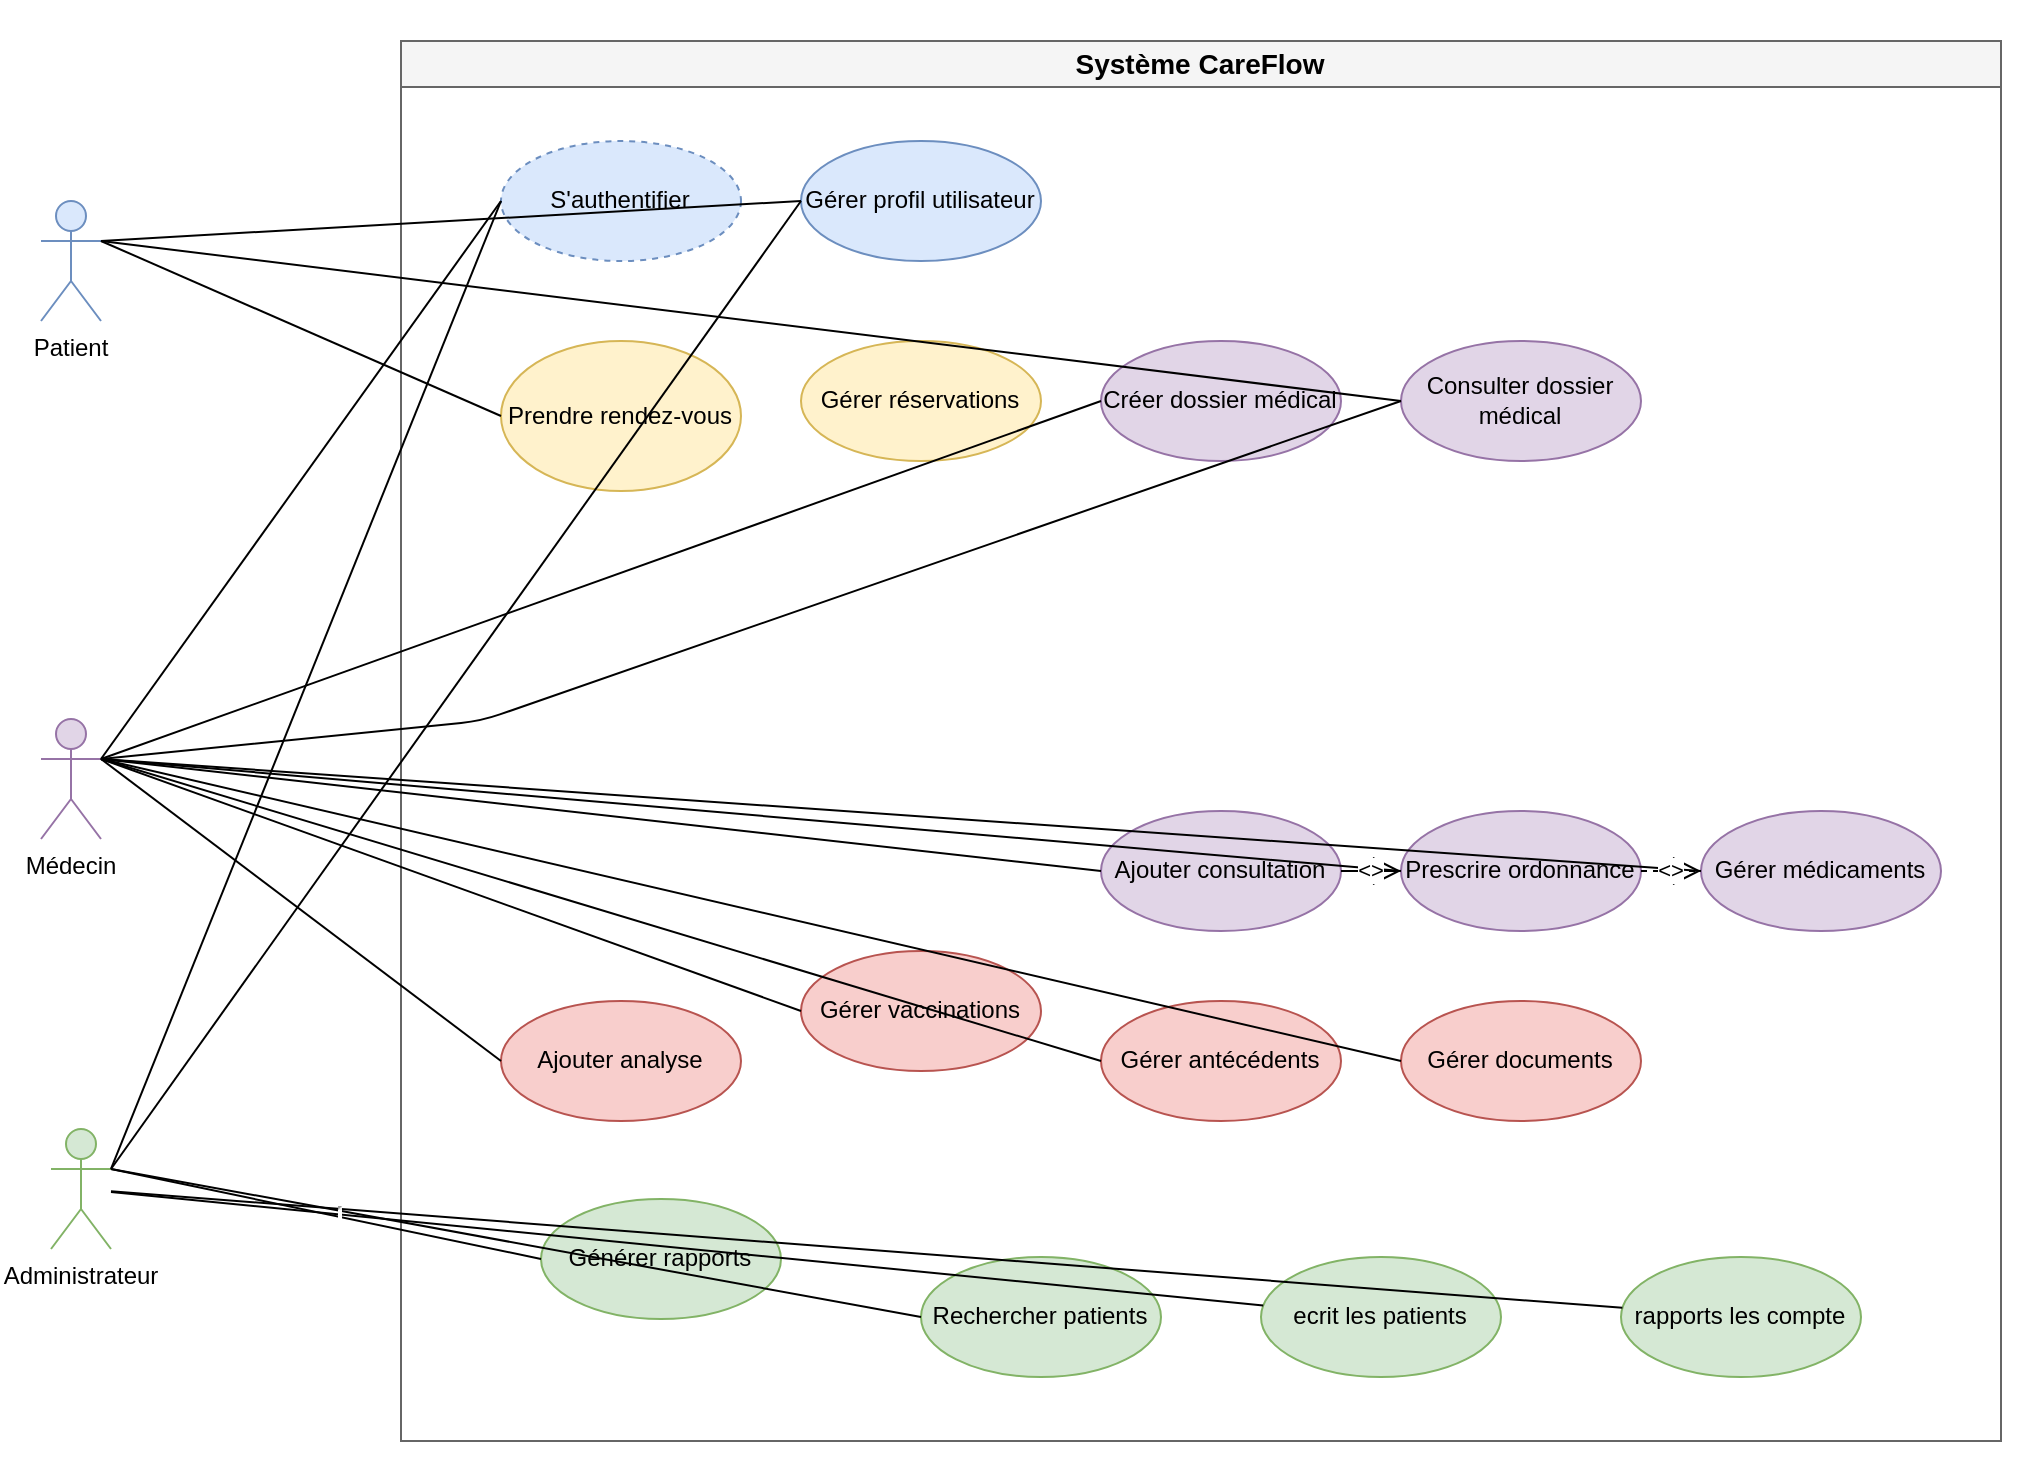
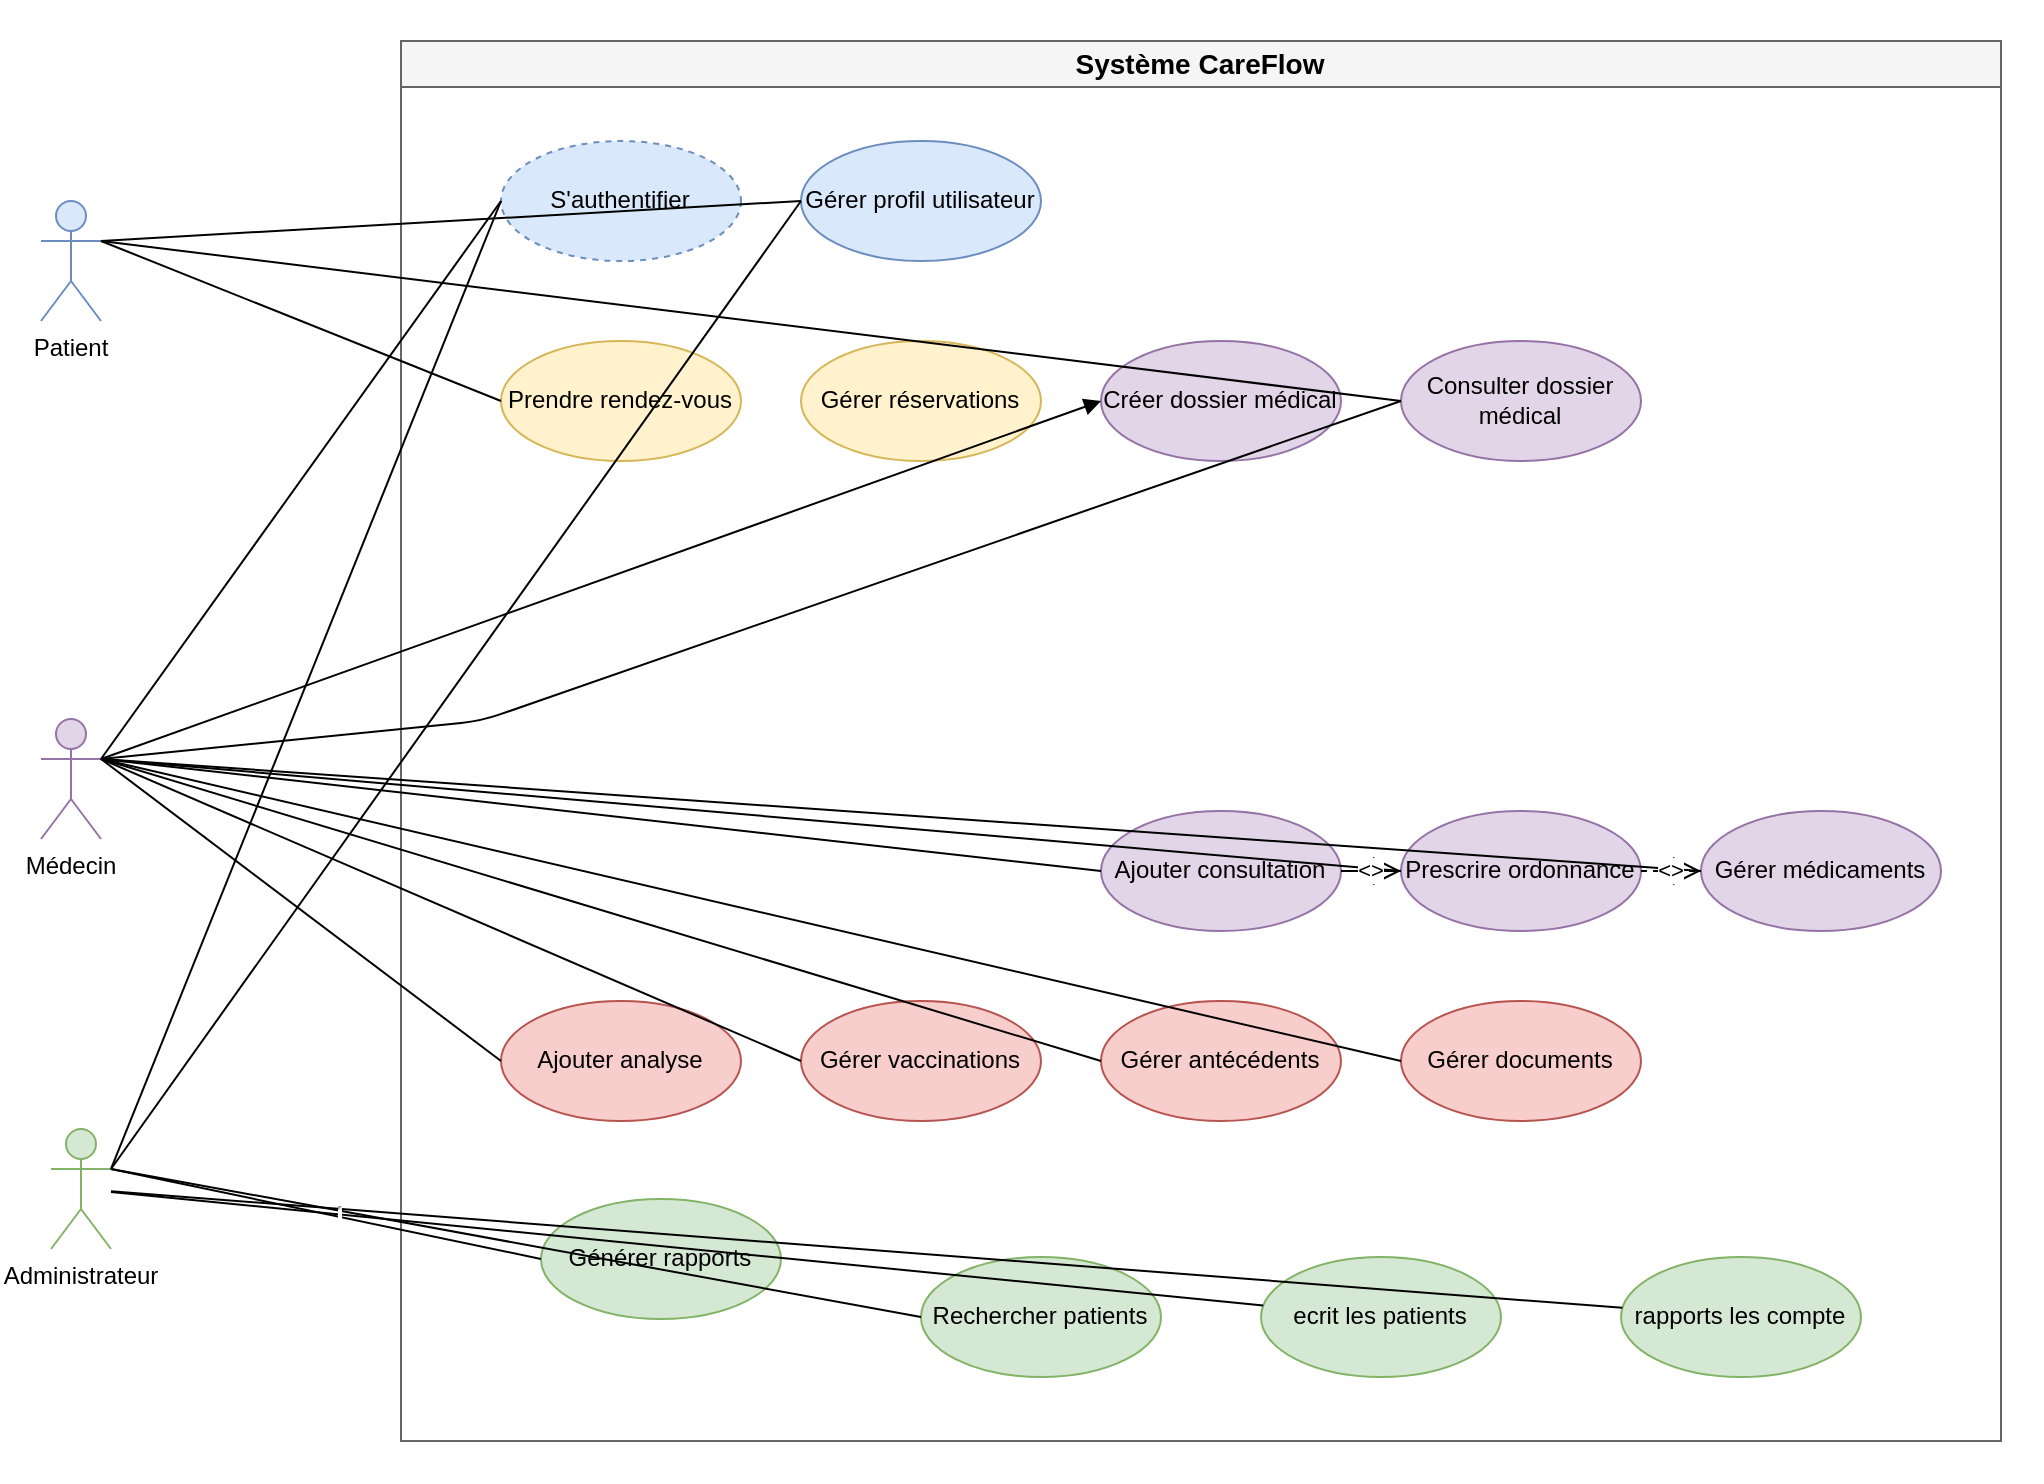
edge "Créer dossier médical" -- "Médecin": arrowhead none -> block
node "Prendre rendez-vous": size 240x150 -> 240x120
node "Gérer vaccinations": moved (921, 1011) -> (921, 1061)
